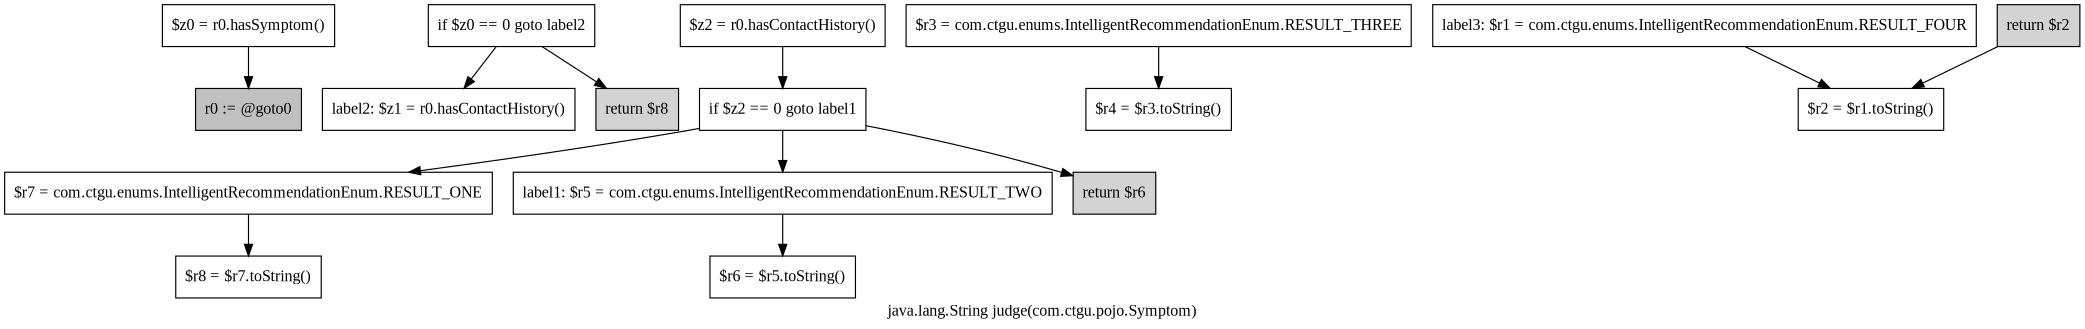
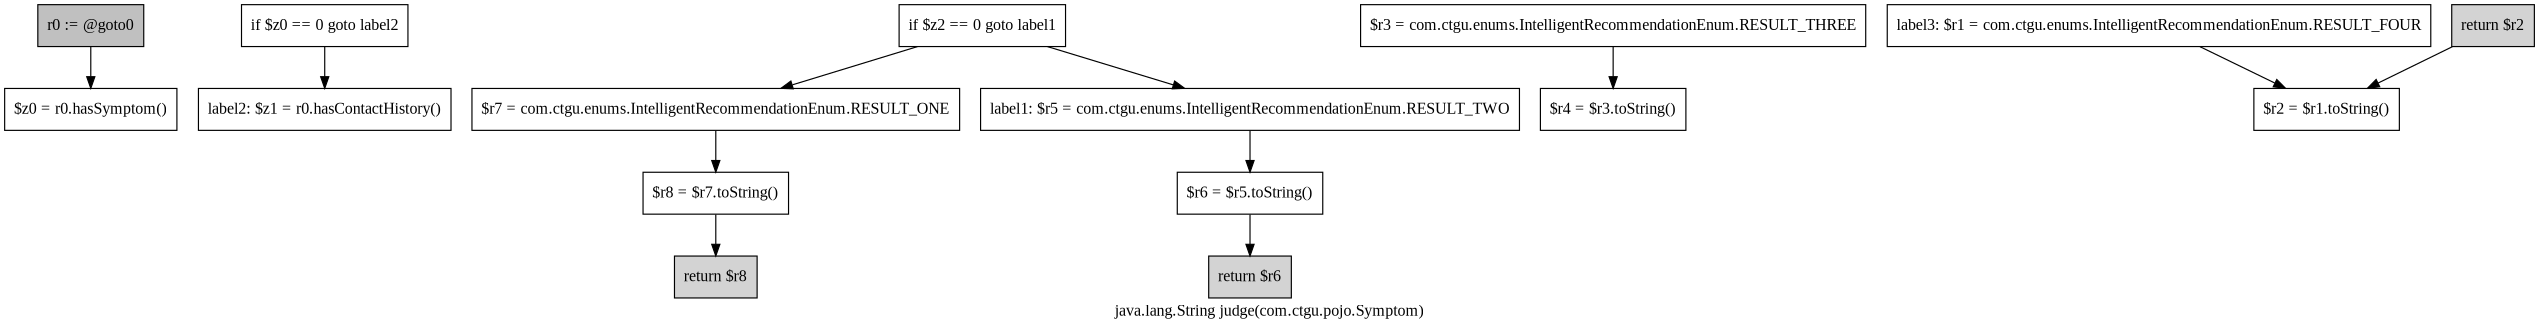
node "$z2 = r0.hasContactHistory()": removed
edge "$z0 = r0.hasSymptom()" -> "r0 := @goto0": reversed
edge "if $z0 == 0 goto label2" -> "return $r8": now "$r8 = $r7.toString()" -> "return $r8"
edge "if $z2 == 0 goto label1" -> "return $r6": now "$r6 = $r5.toString()" -> "return $r6"
